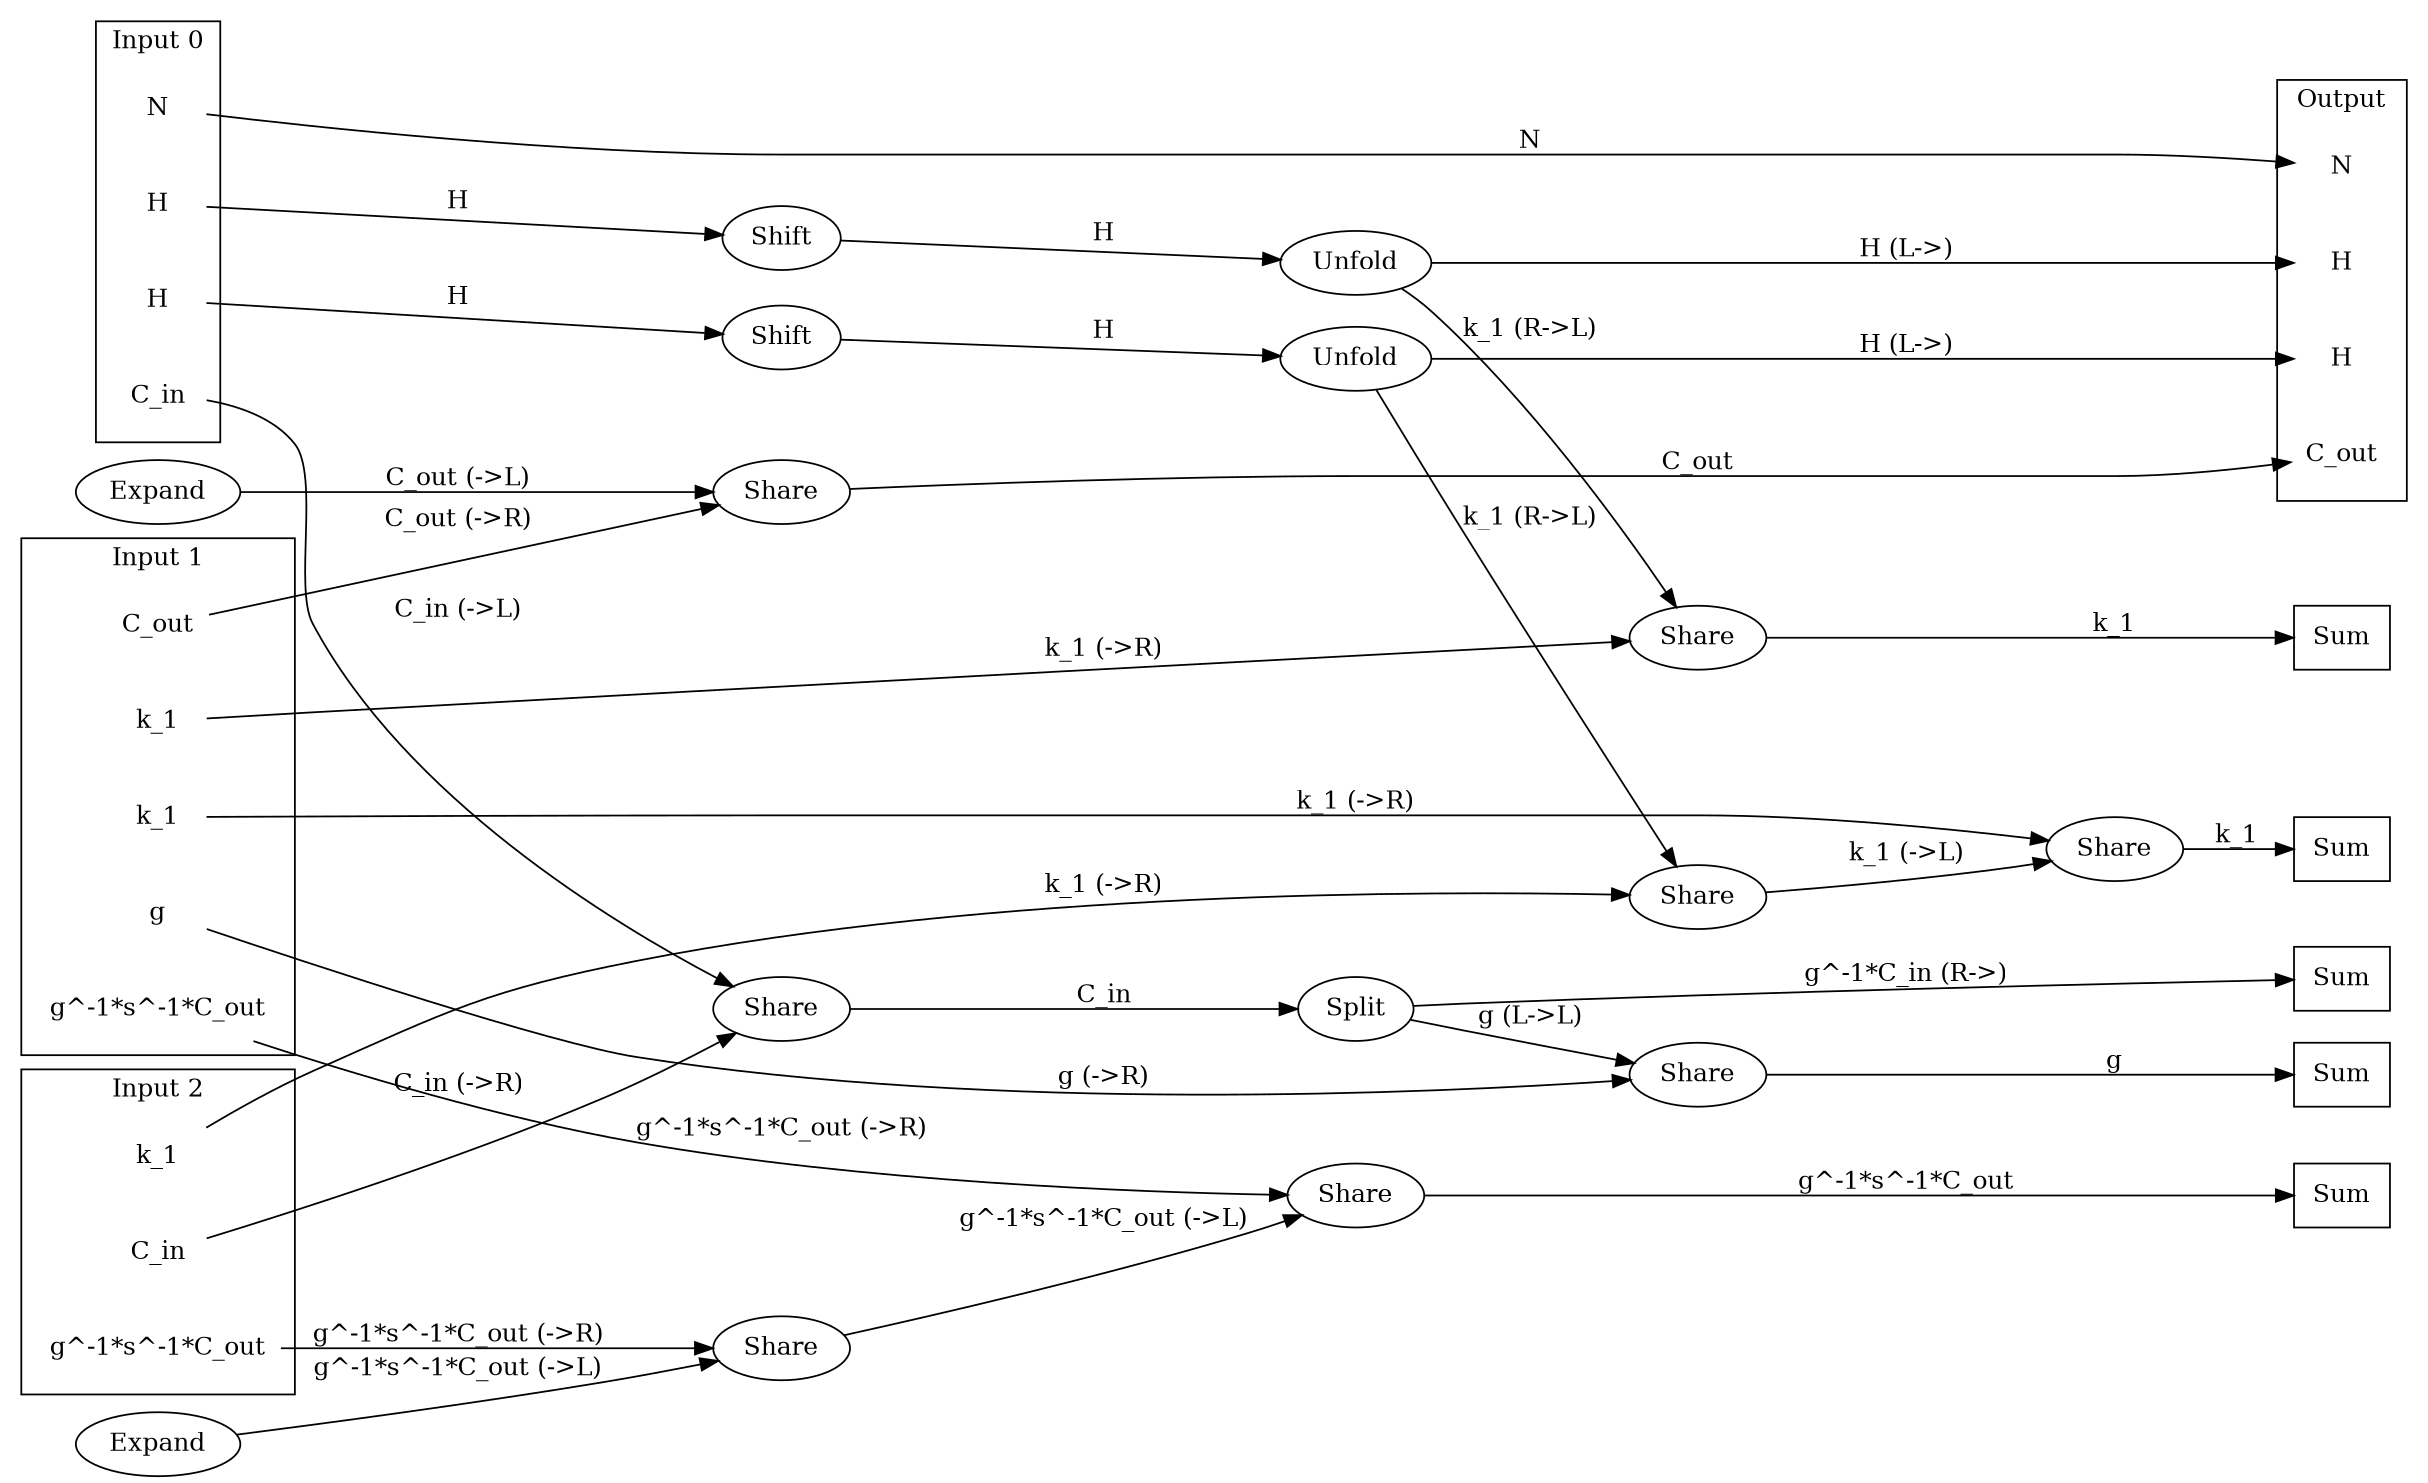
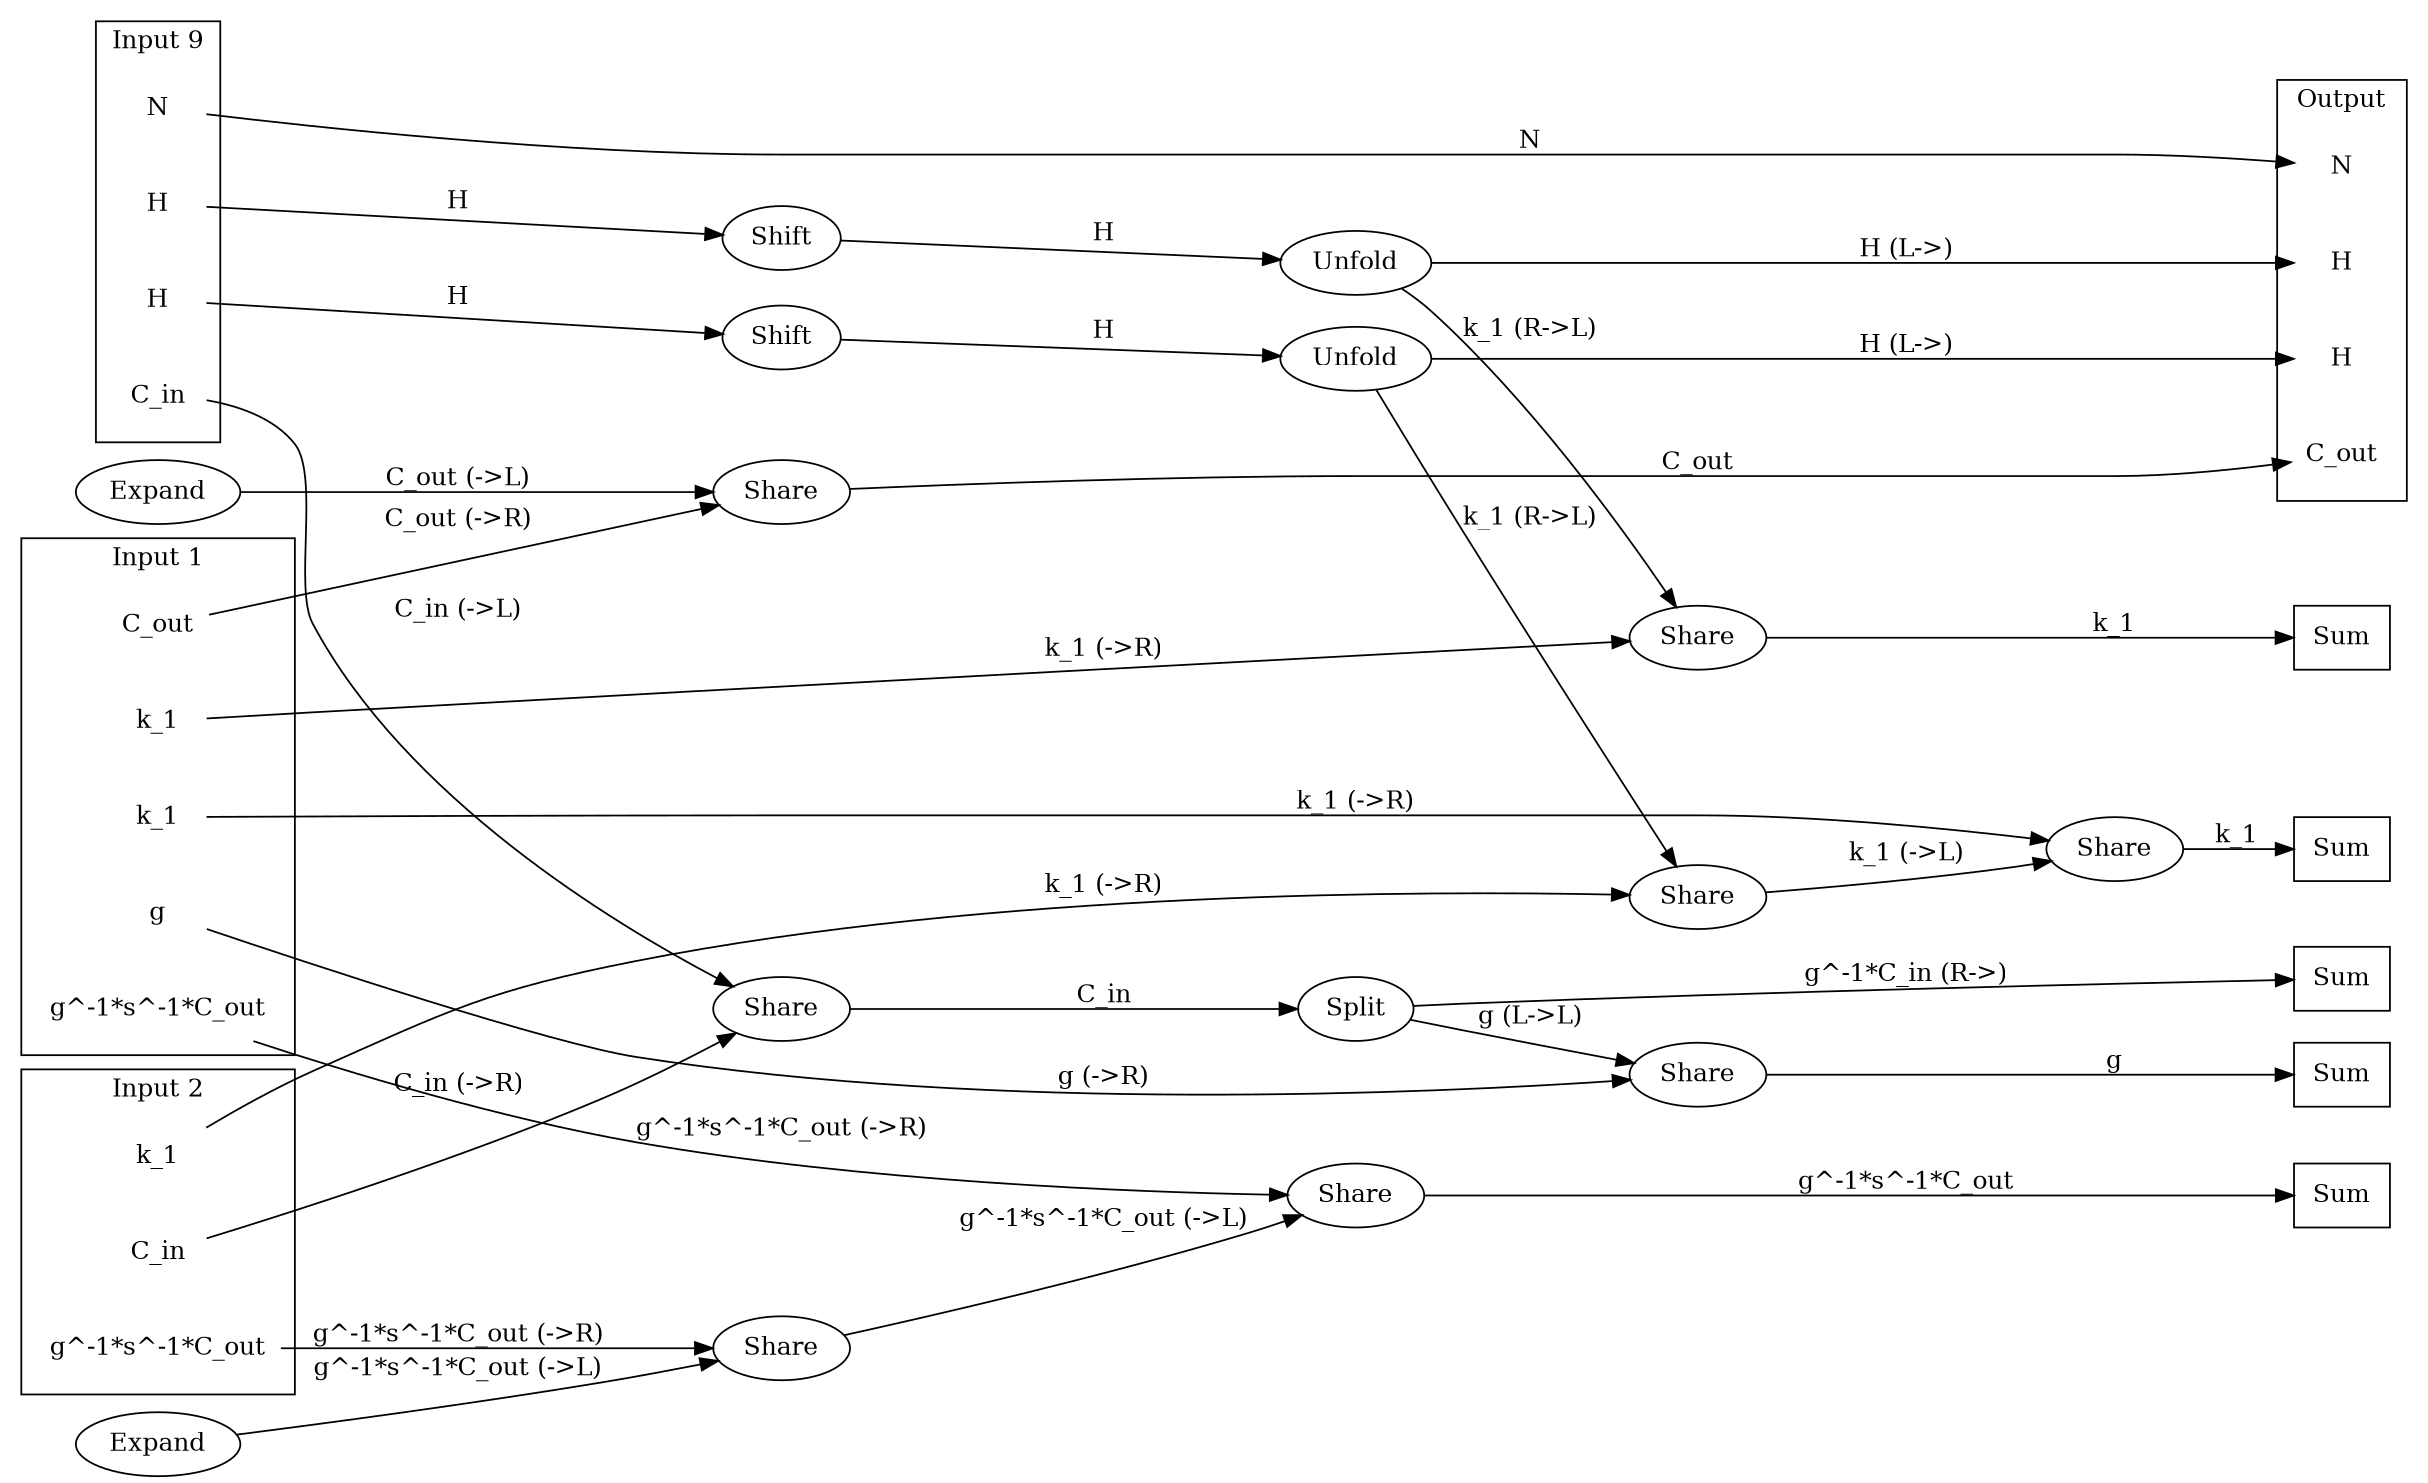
cluster "Input 0": label "Input 0" -> "Input 9"
